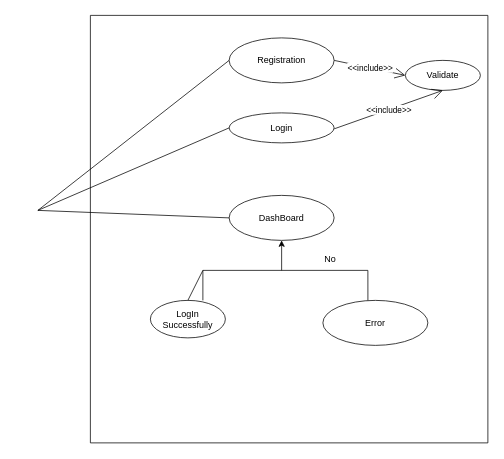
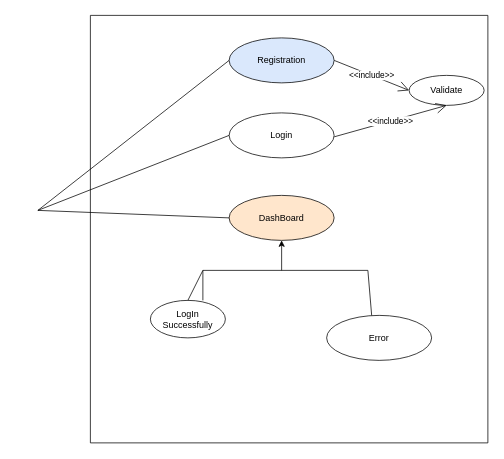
node "Registration": fillcolor #ffffff -> #dae8fc
node "Validate": moved (443, 75) -> (447, 90)
node "Login": size 105x30 -> 105x45
node "DashBoard": fillcolor #ffffff -> #ffe6cc
node "No": removed
node "Error": moved (375, 323) -> (379, 338)
